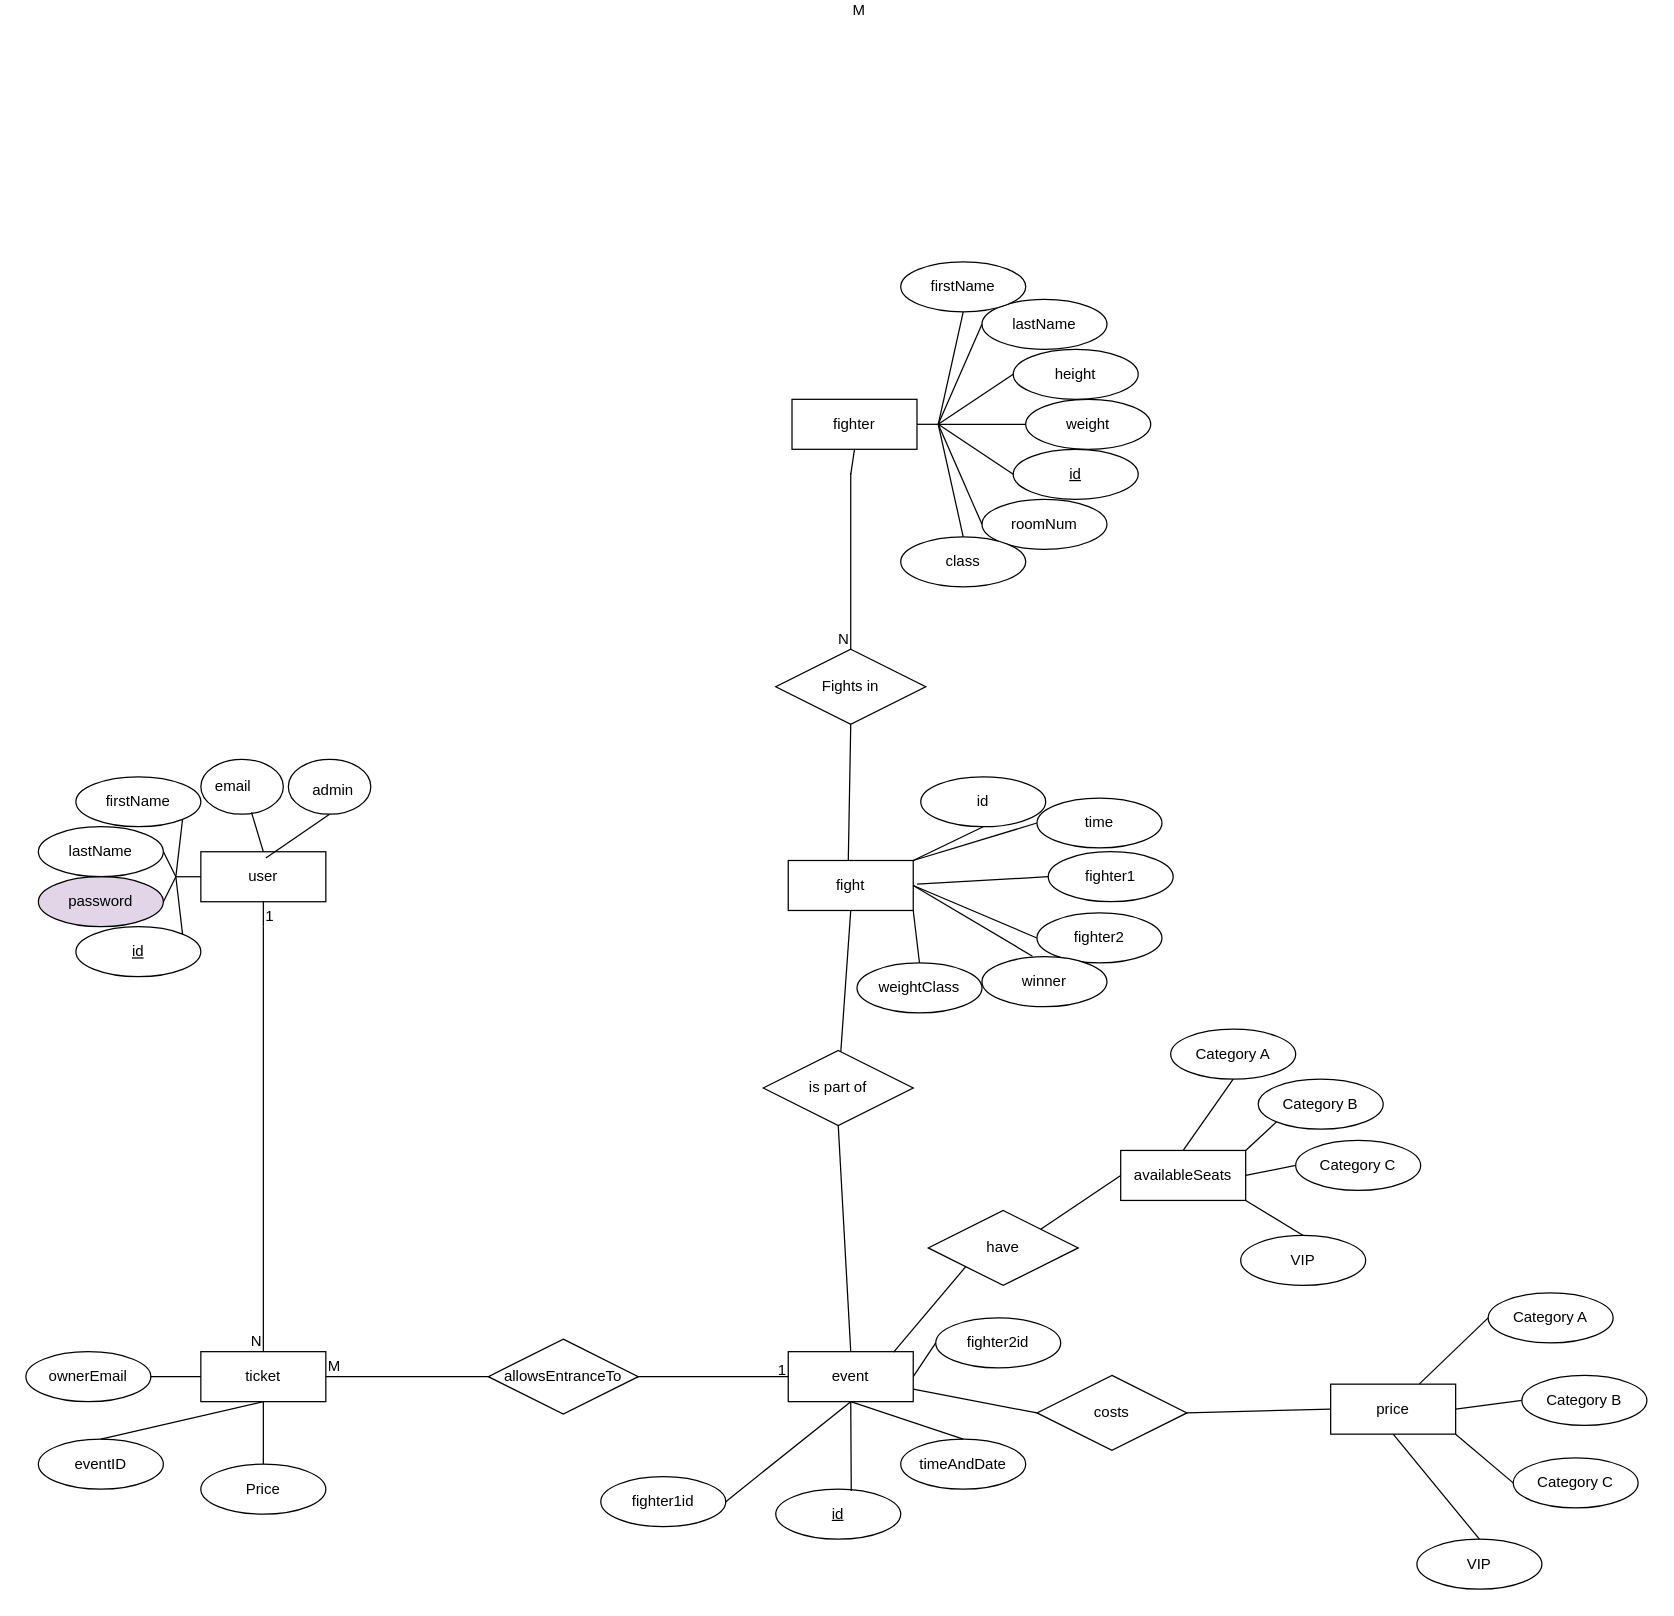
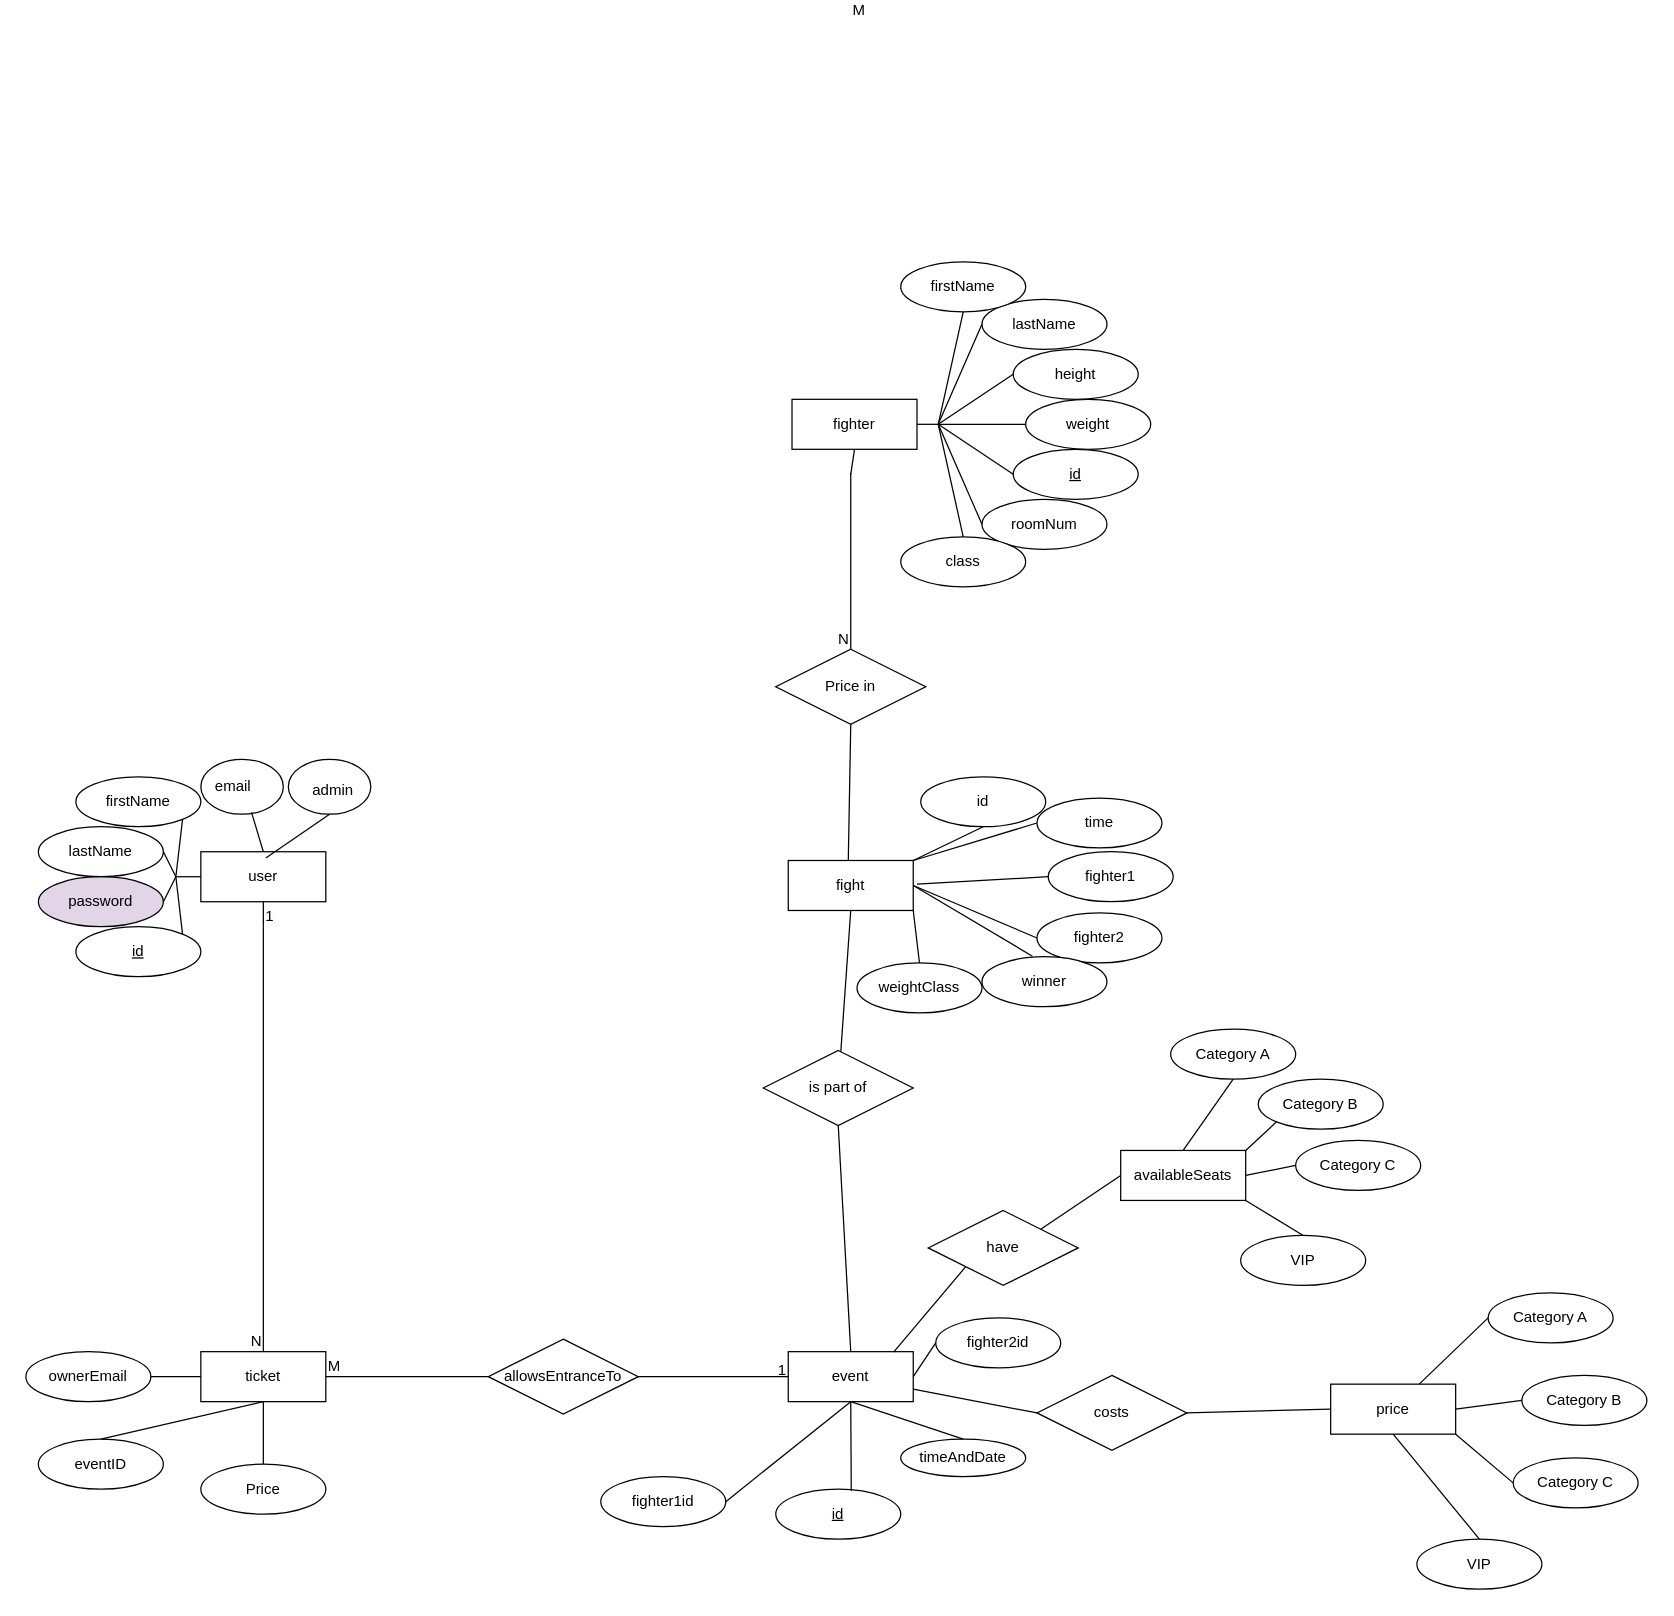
node "Fights in": label "Fights in" -> "Price in"
node "timeAndDate": size 125x50 -> 125x38
